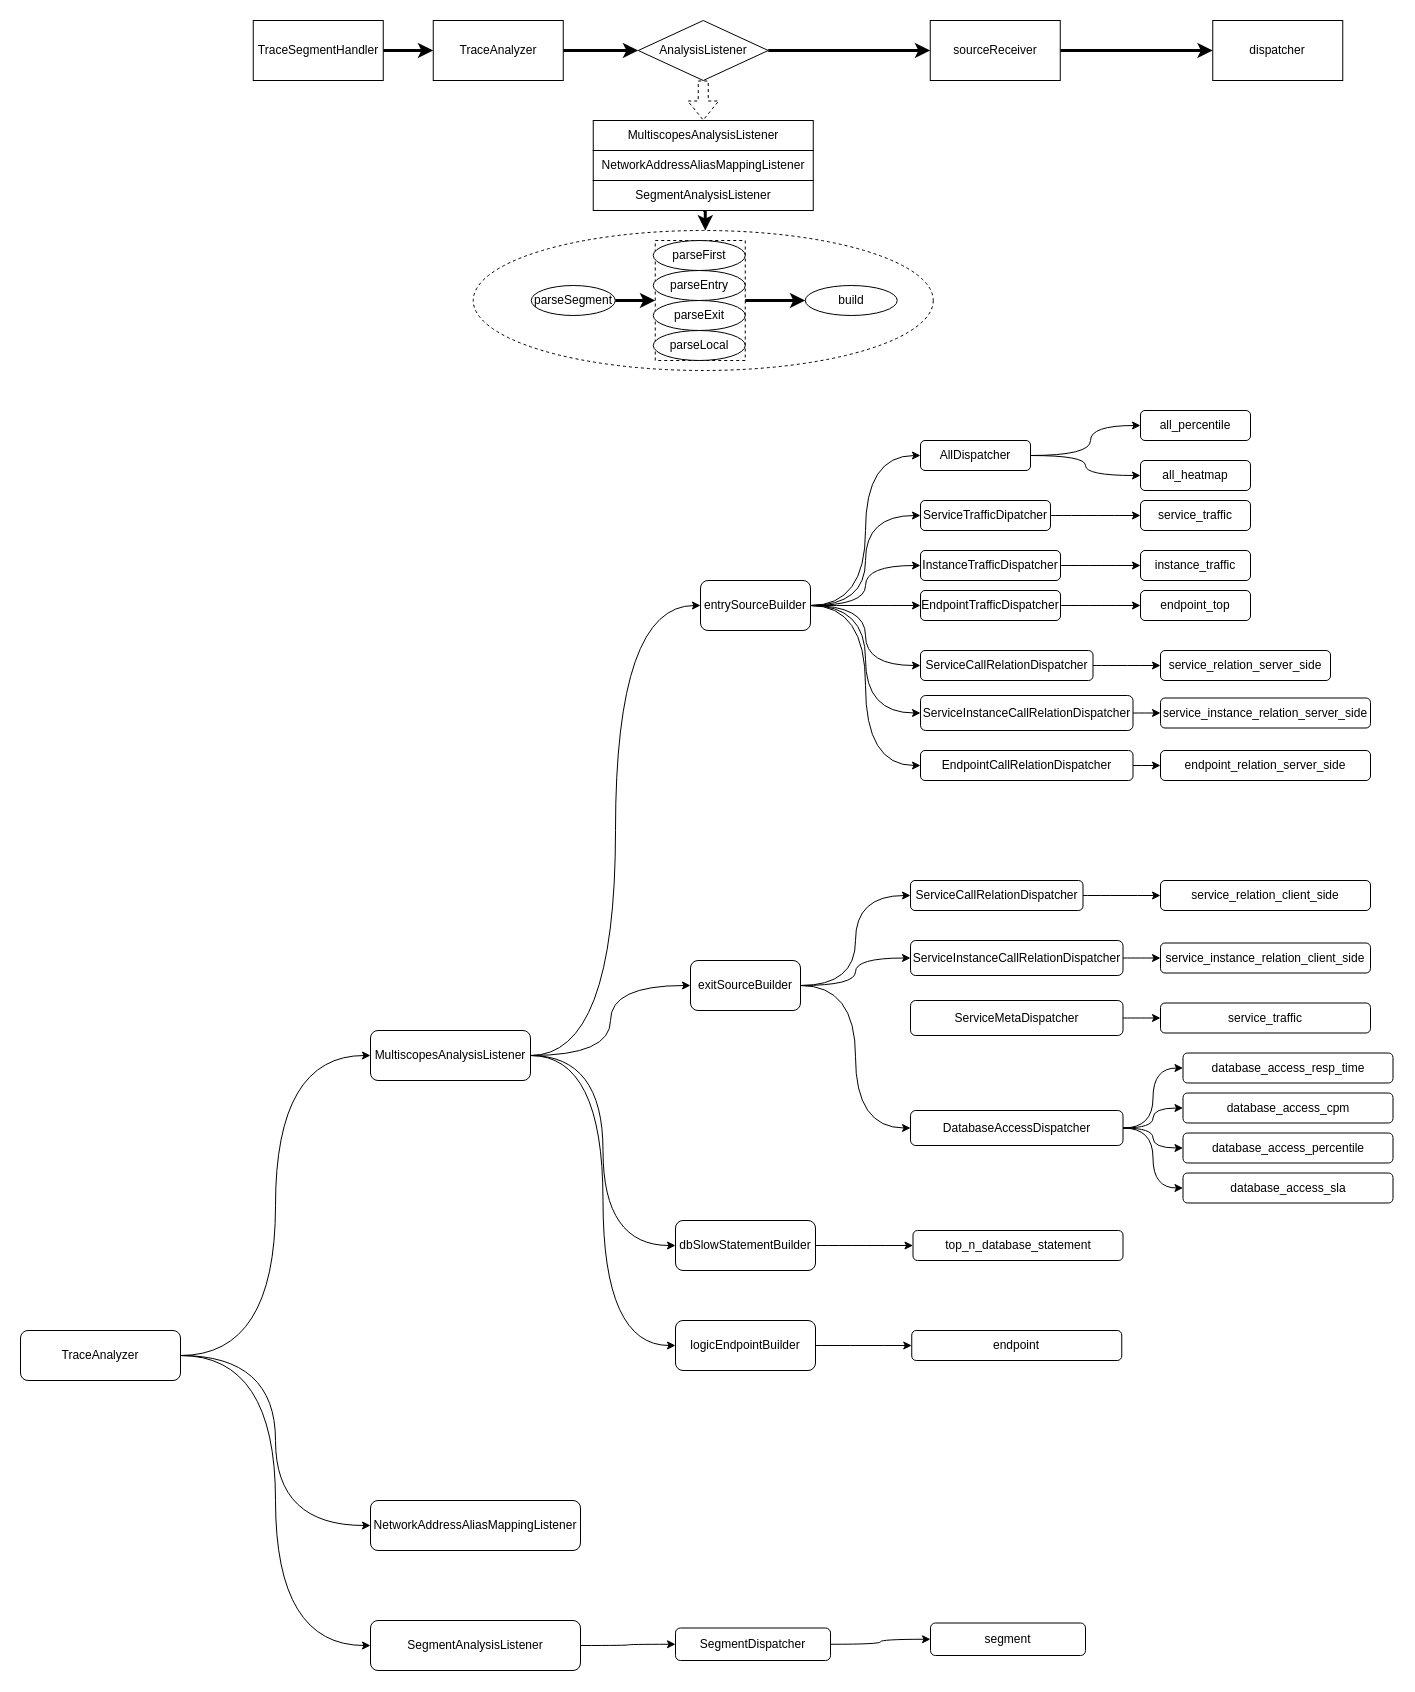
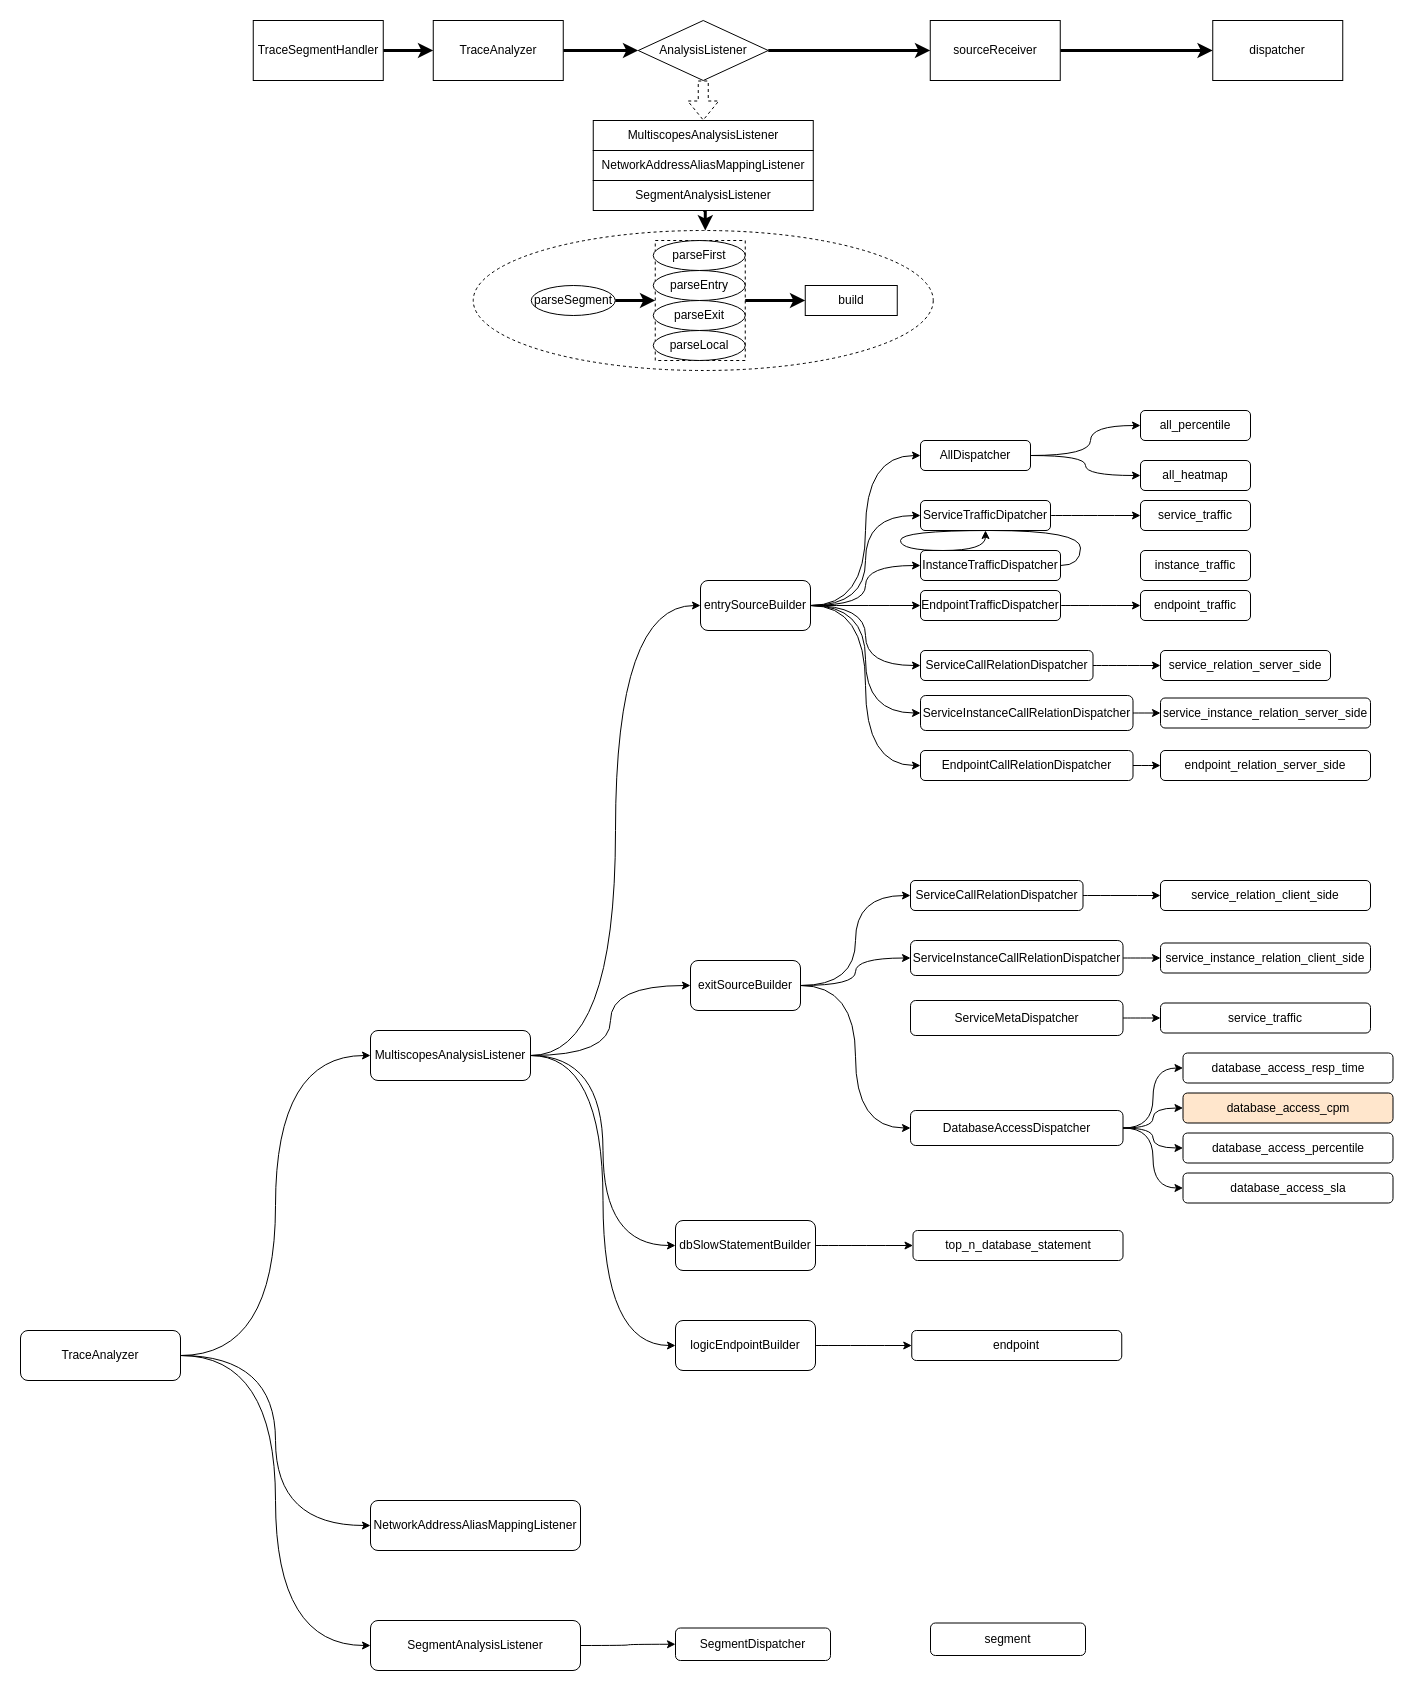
node "build": shape ellipse -> rectangle
edge "InstanceTrafficDispatcher" -> "instance_traffic": now "InstanceTrafficDispatcher" -> "ServiceTrafficDipatcher"
node "endpoint_top": label "endpoint_top" -> "endpoint_traffic"
node "database_access_cpm": fillcolor #ffffff -> #ffe6cc
edge "SegmentDispatcher" -> "segment": removed
